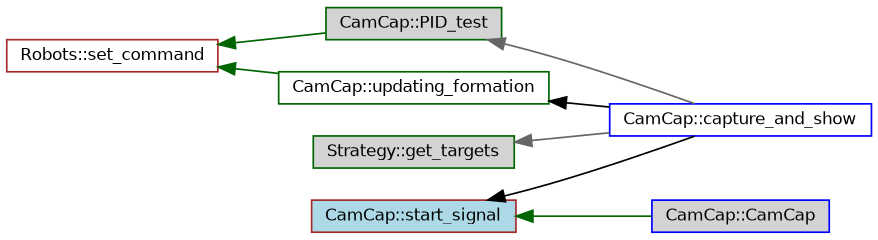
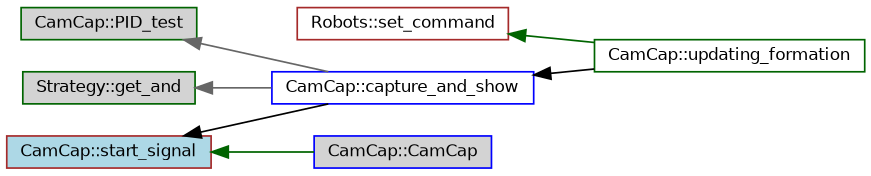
edge "CamCap::PID_test" -> "Robots::set_command": removed
edge "CamCap::capture_and_show" -> "CamCap::updating_formation": reversed
node "Strategy::get_targets": label "Strategy::get_targets" -> "Strategy::get_and"
